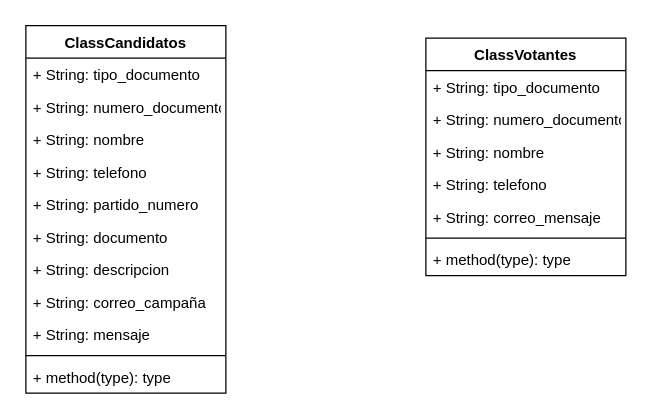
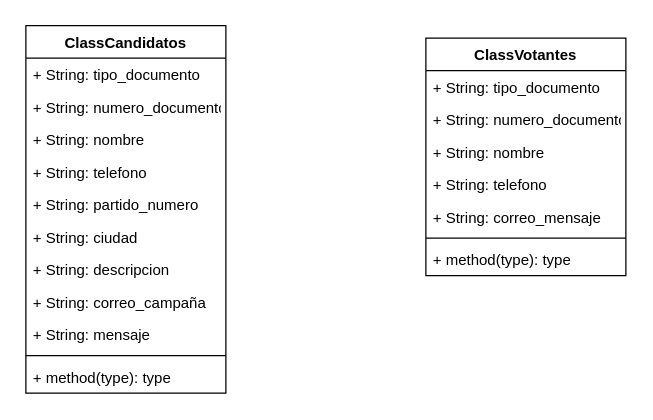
node "+ String: documento": label "+ String: documento" -> "+ String: ciudad"
